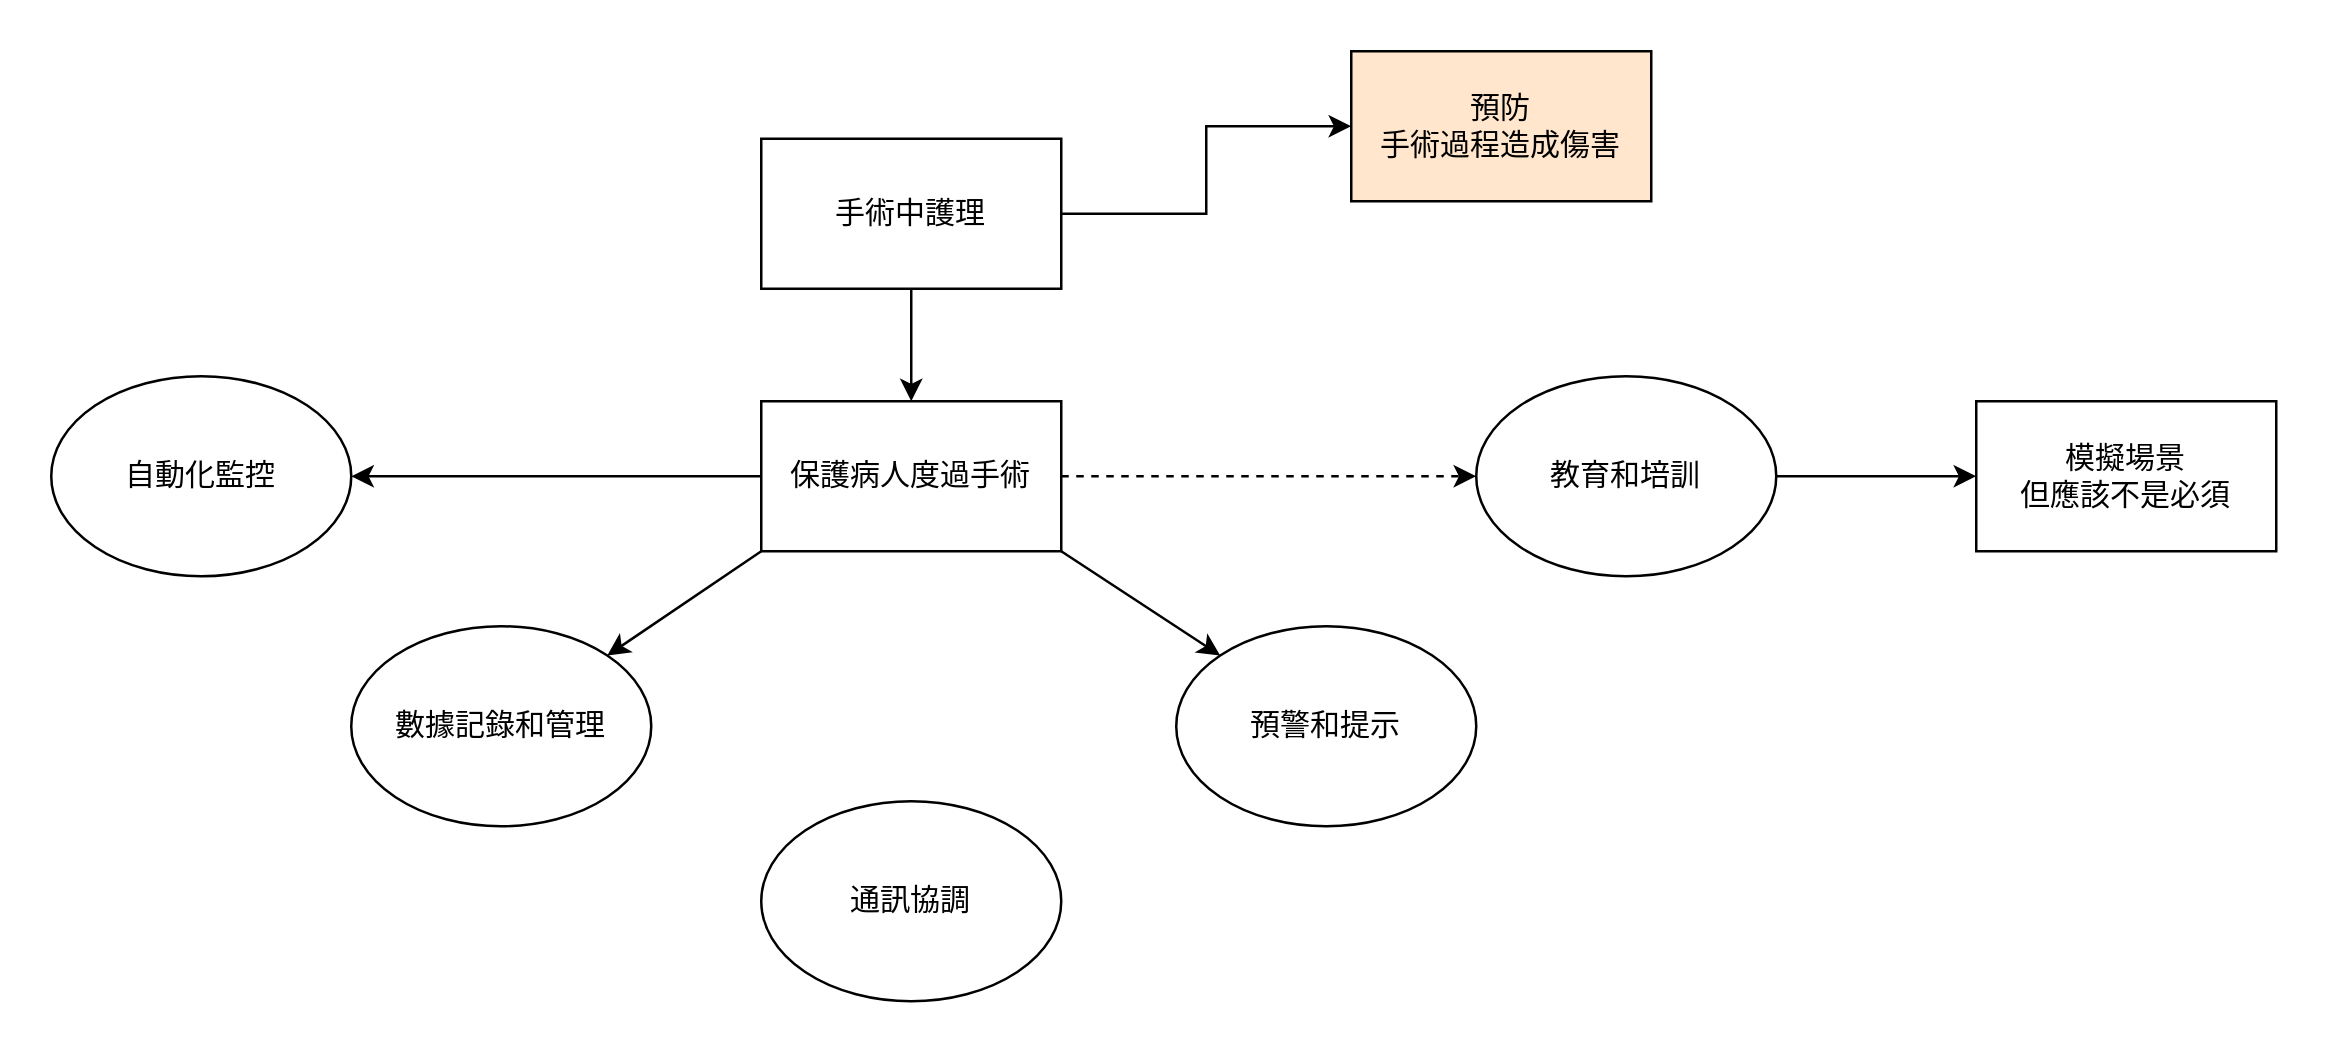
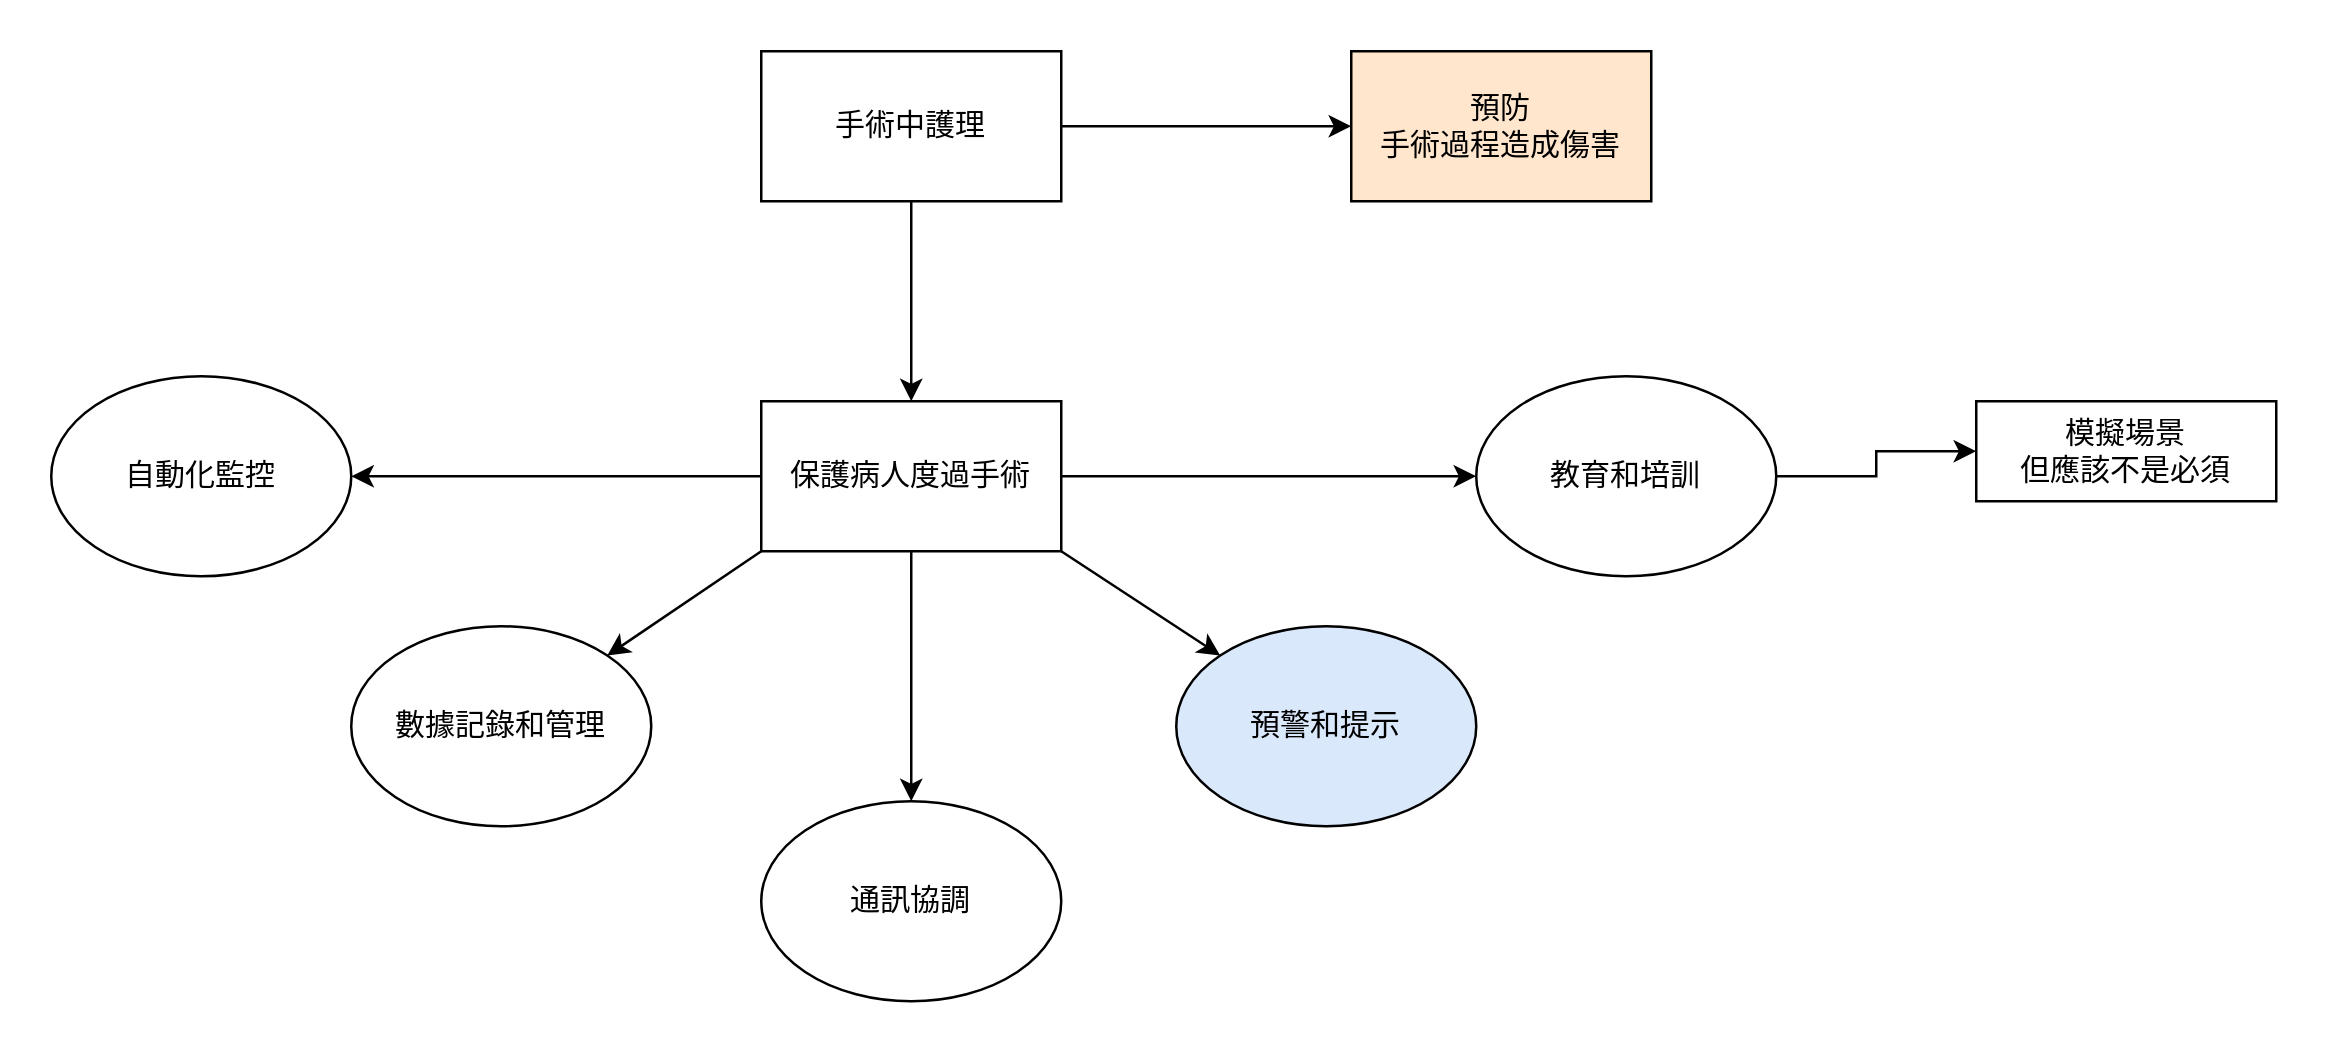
node "手術中護理": moved (911, 214) -> (911, 126)
edge "保護病人度過手術" -> "教育和培訓": style dashed -> solid
node "模擬場景 但應該不是必須": size 300x150 -> 300x100
edge "保護病人度過手術" -> "通訊協調": added
node "預警和提示": fillcolor #ffffff -> #dae8fc
